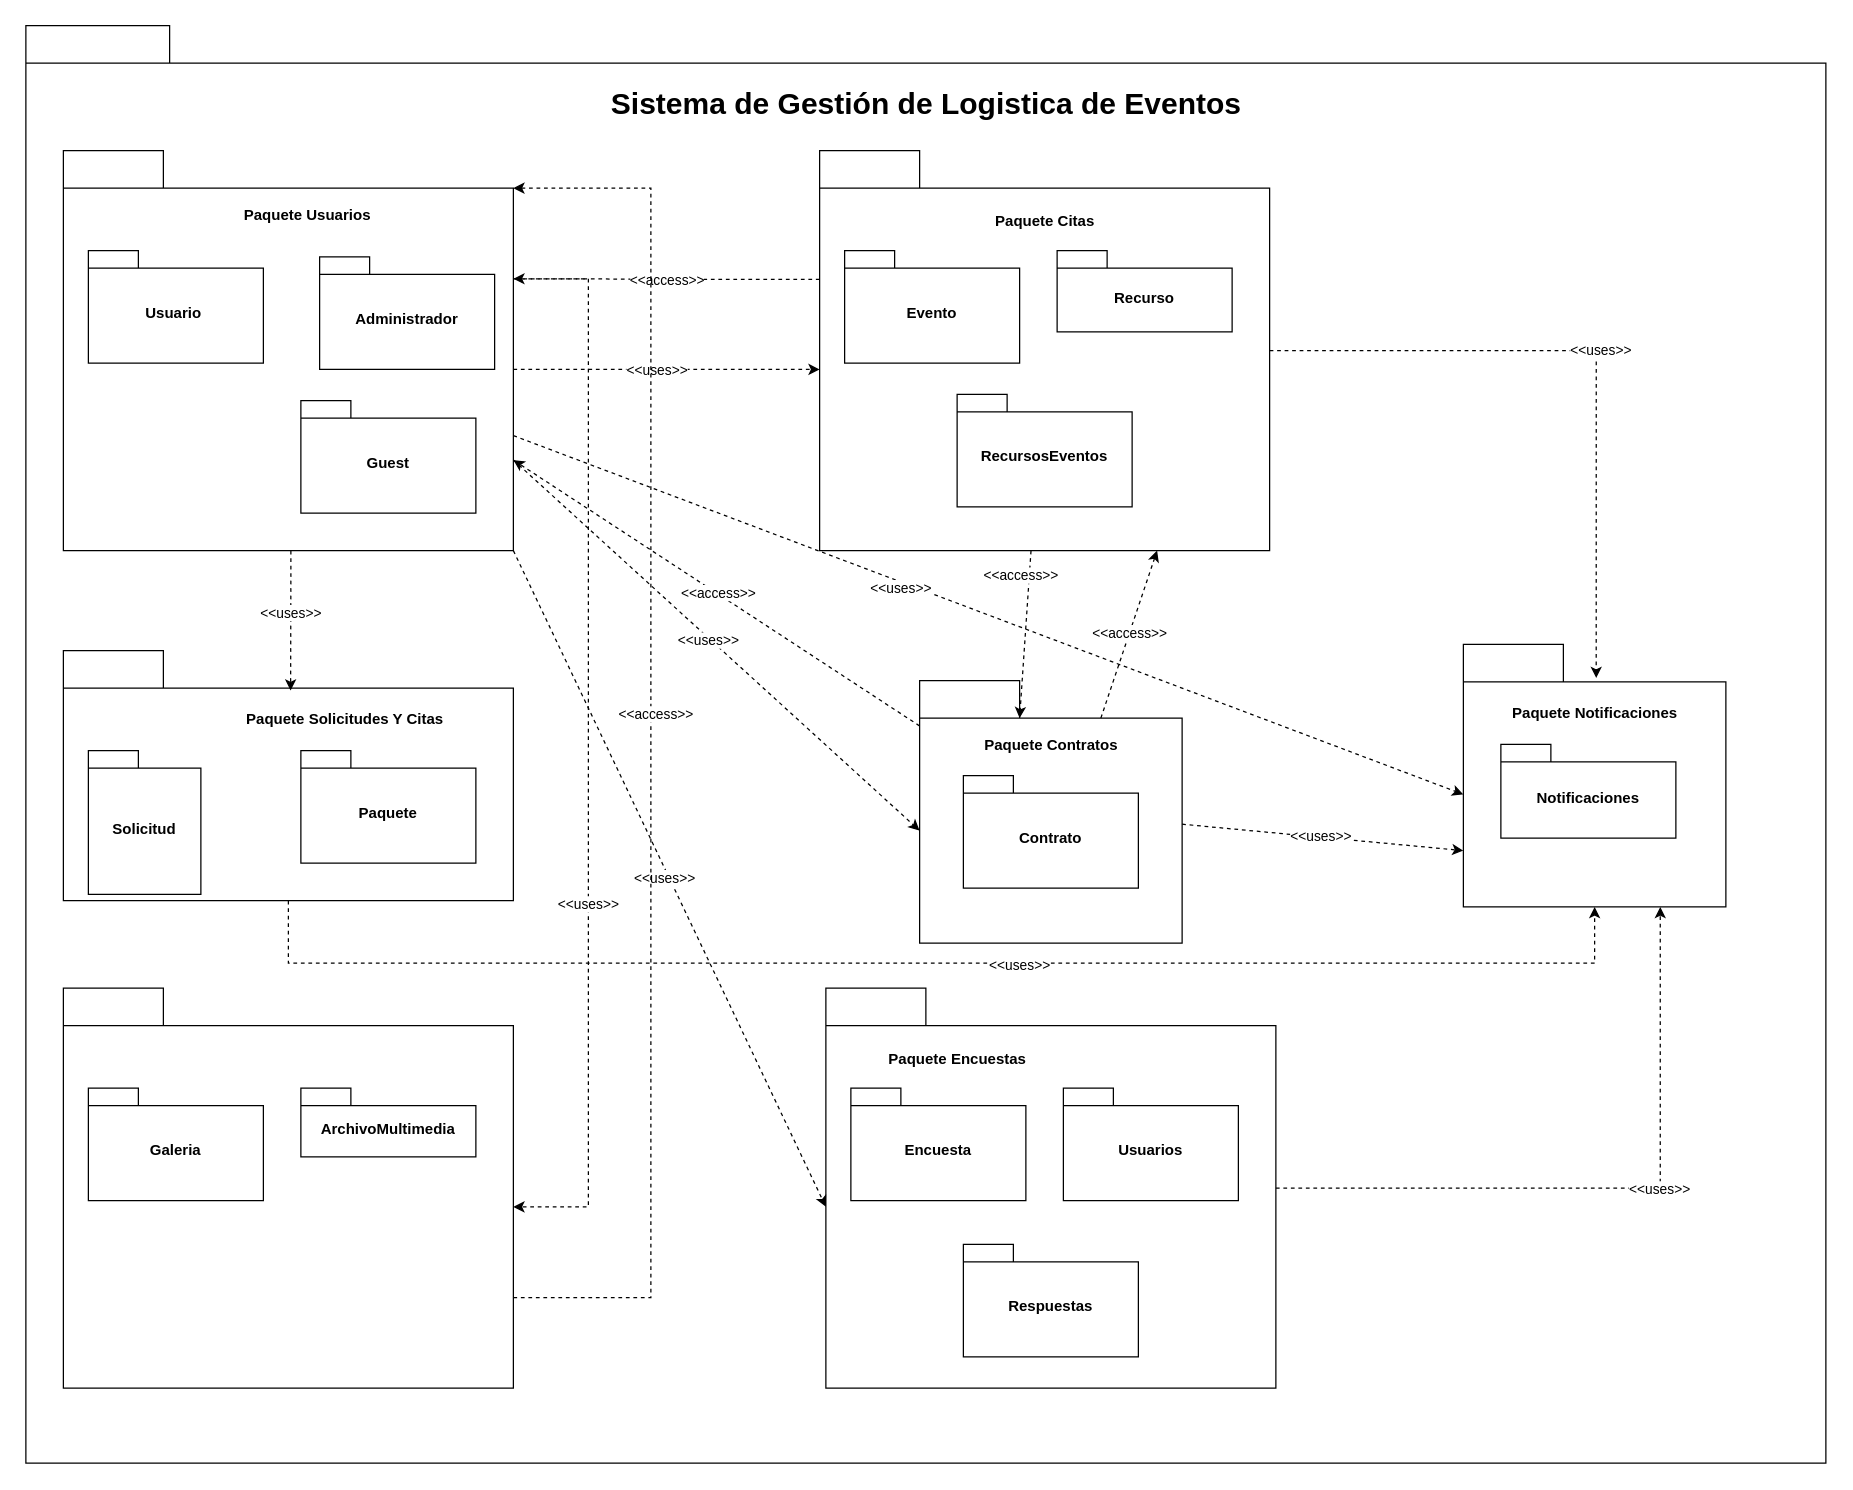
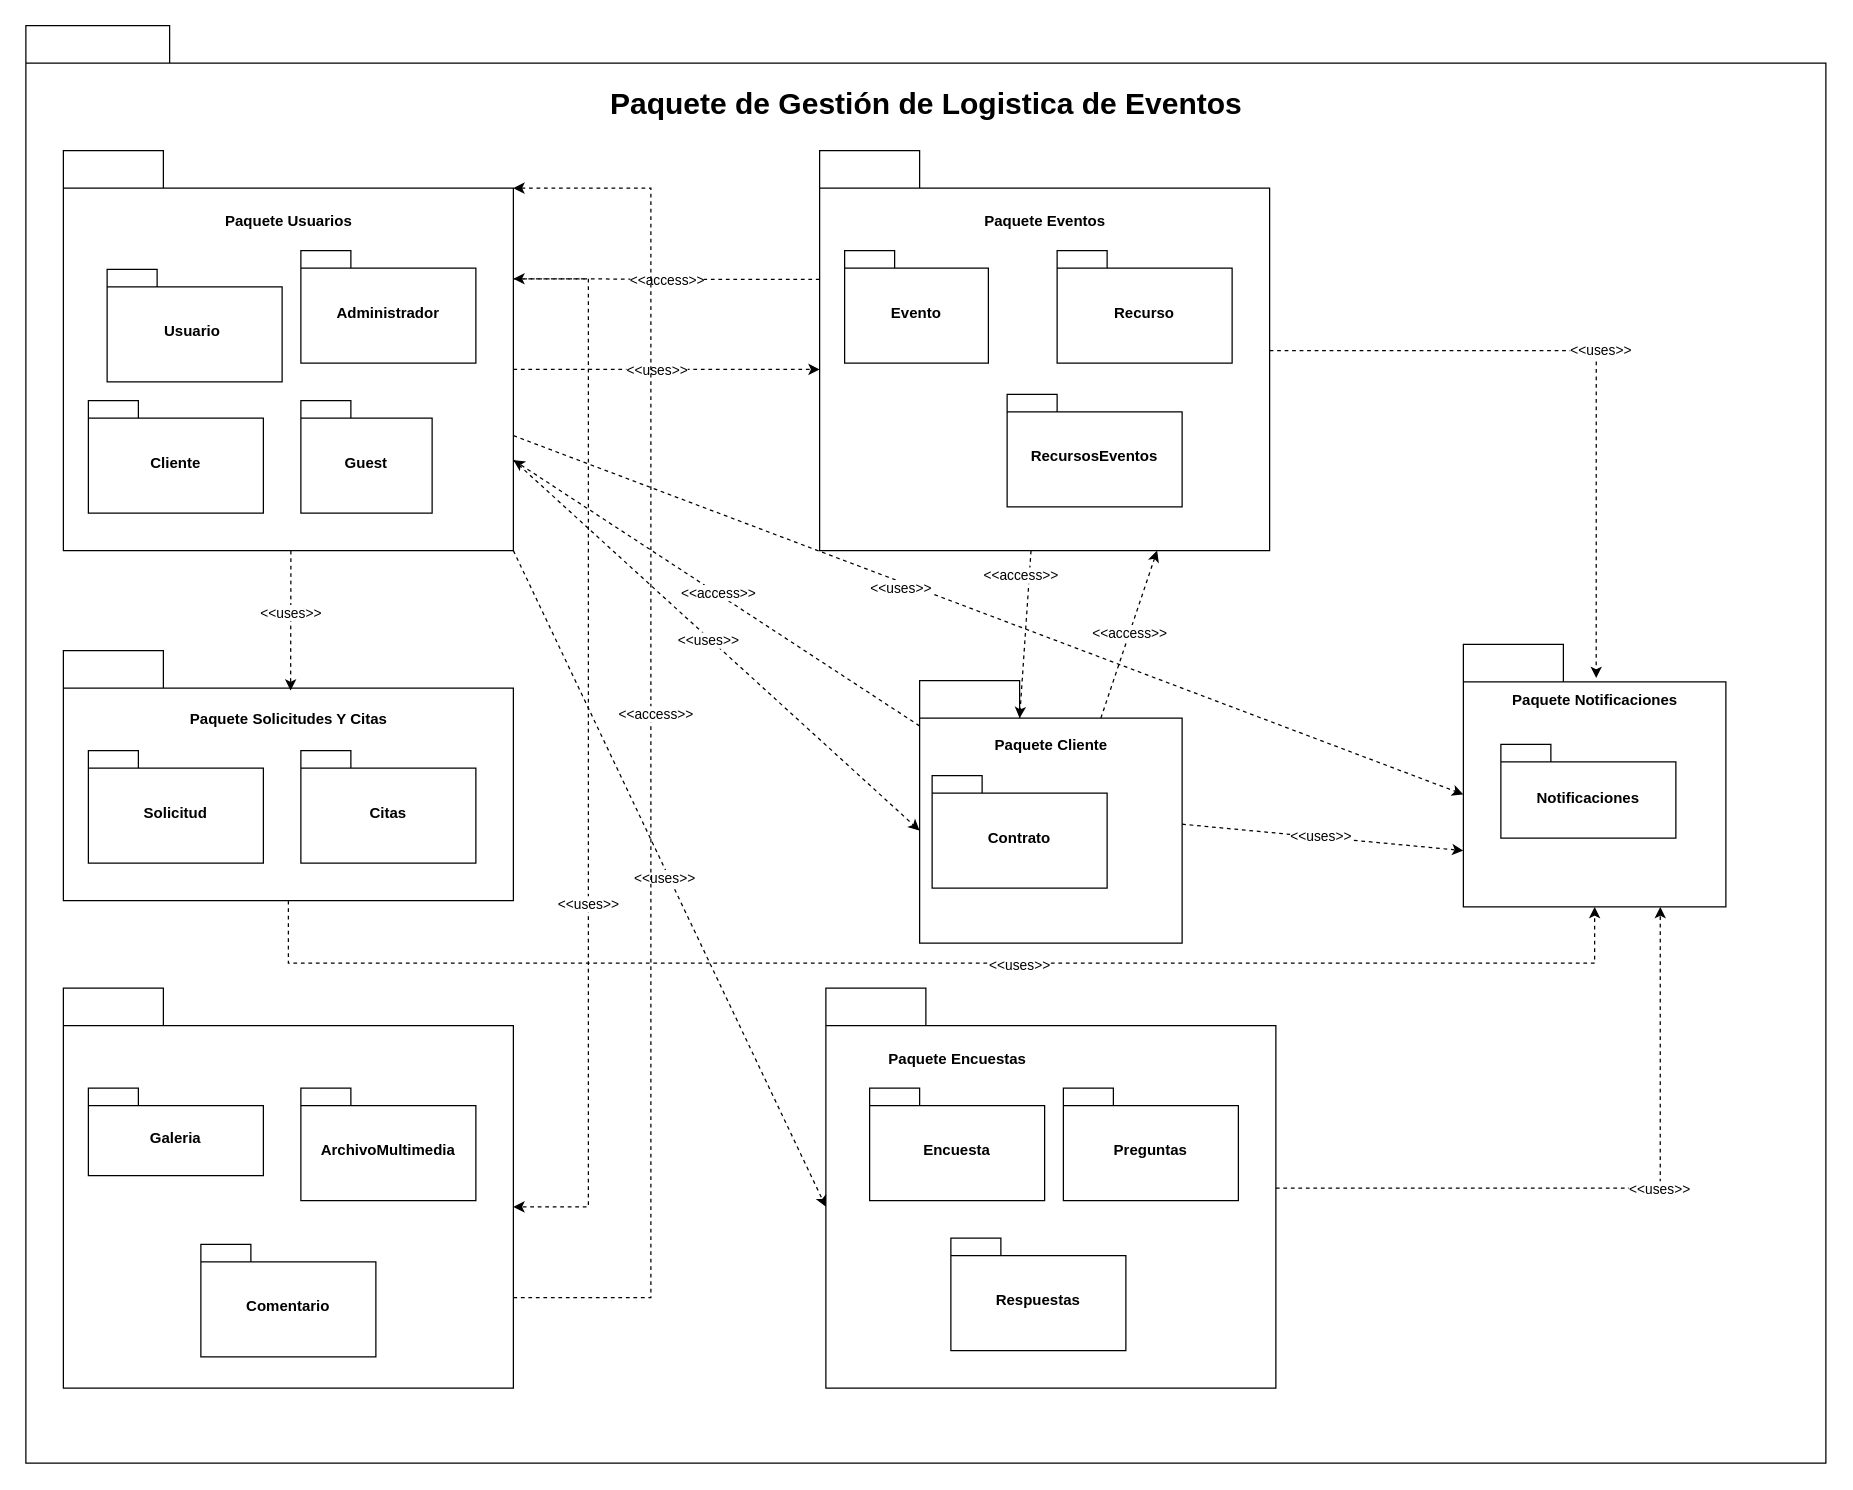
node "Sistema de Gestión de Logistica de Eventos": label "Sistema de Gestión de Logistica de Eventos" -> "Paquete de Gestión de Logistica de Eventos"
node "Paquete Usuarios": moved (307, 216) -> (288, 222)
node "Paquete Citas": label "Paquete Citas" -> "Paquete Eventos"
node "Recurso": size 175x81 -> 175x113
node "Usuario": moved (176, 307) -> (194, 326)
node "Evento": size 175x113 -> 144x113
node "Administrador": moved (407, 313) -> (388, 307)
node "RecursosEventos": moved (1044, 451) -> (1094, 451)
node "Cliente": added
node "Guest": size 175x113 -> 131x113
node "Paquete Notificaciones": moved (1594, 713) -> (1594, 701)
node "Paquete Solicitudes Y Citas": moved (344, 719) -> (288, 719)
node "Paquete Contratos": label "Paquete Contratos" -> "Paquete Cliente"
node "Paquete": label "Paquete" -> "Citas"
node "Solicitud": size 113x144 -> 175x113
node "Contrato": moved (1051, 832) -> (1019, 832)
node "ArchivoMultimedia": size 175x69 -> 175x113
node "Galeria": size 175x113 -> 175x88
node "Encuesta": moved (938, 1144) -> (957, 1144)
node "Usuarios": label "Usuarios" -> "Preguntas"
node "Comentario": added
node "Respuestas": moved (1051, 1301) -> (1038, 1294)
